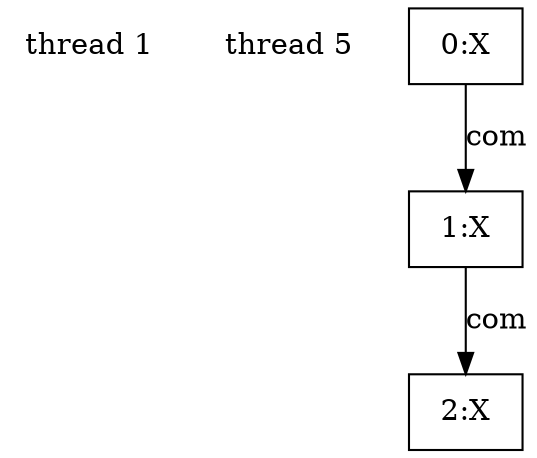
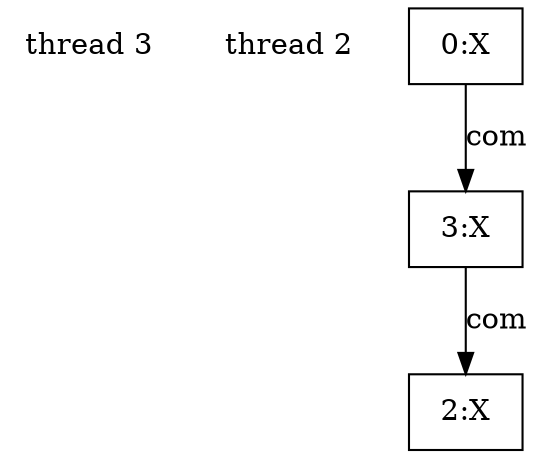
node "thread 1": label "thread 1" -> "thread 3"
node "thread 5": label "thread 5" -> "thread 2"
node "1:X": label "1:X" -> "3:X"
